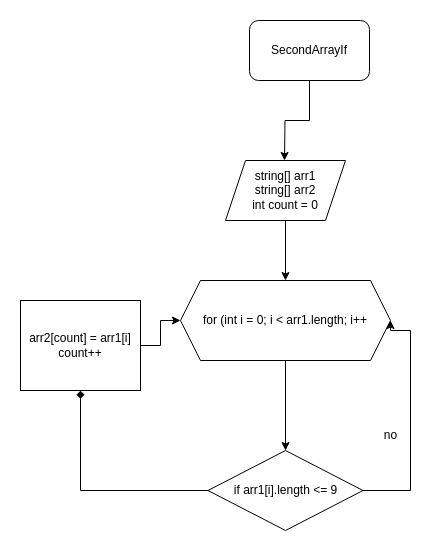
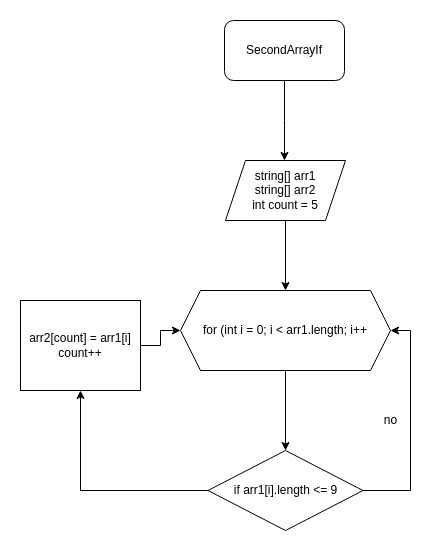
node "SecondArrayIf": moved (310, 51) -> (285, 51)
node "string[] arr1 string[] arr2 int count = 0": label "string[] arr1 string[] arr2 int count = 0" -> "string[] arr1 string[] arr2 int count = 5"
node "for (int i = 0; i < arr1.length; i++": moved (286, 321) -> (286, 331)
edge "if arr1[i].length <= 9" -> "arr2[count] = arr1[i] count++": arrowhead diamond -> classic
node "no": moved (391, 436) -> (391, 421)
